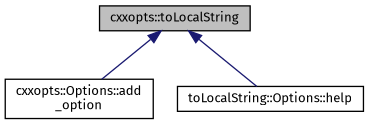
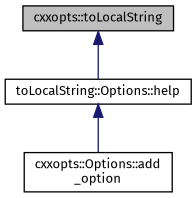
edge "cxxopts::Options::add _option" -> "cxxopts::toLocalString": now "cxxopts::Options::add _option" -> "toLocalString::Options::help"
